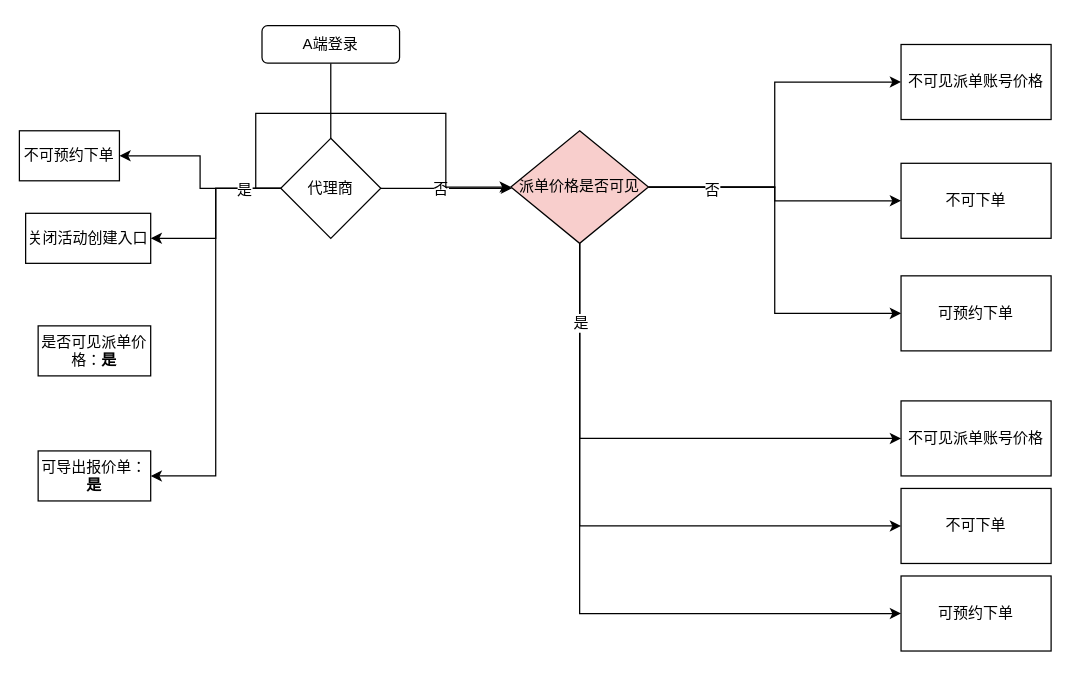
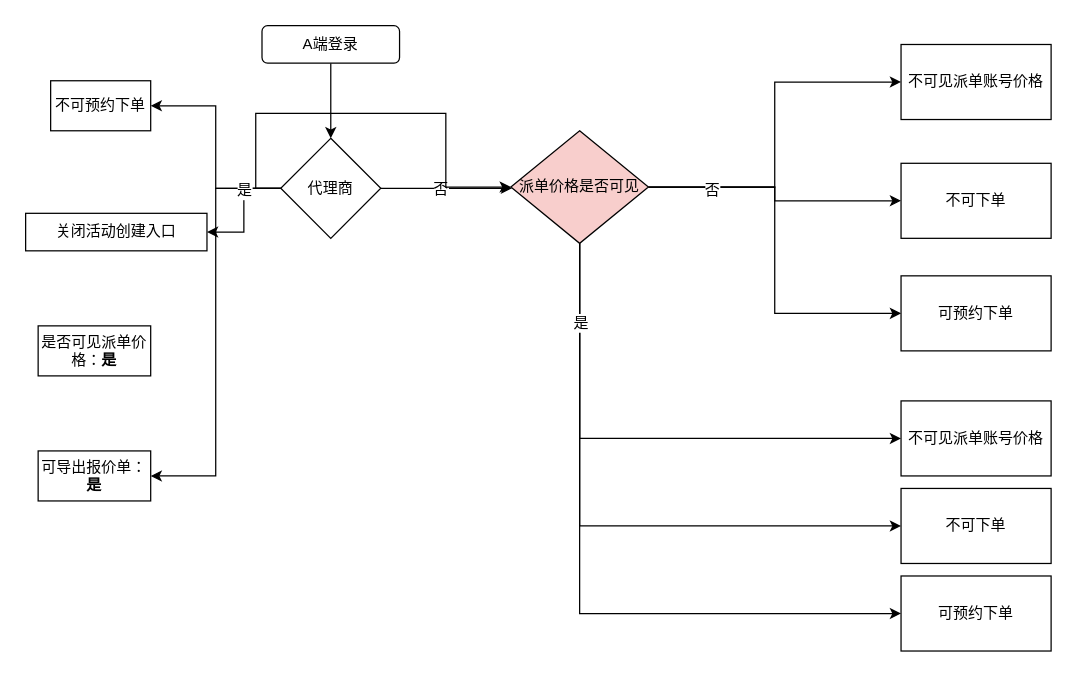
edge "A端登录" -- "代理商": arrowhead none -> classic
node "不可预约下单": moved (69, 156) -> (101, 106)
node "关闭活动创建入口": size 125x50 -> 181x38
